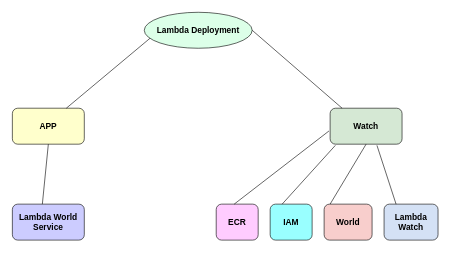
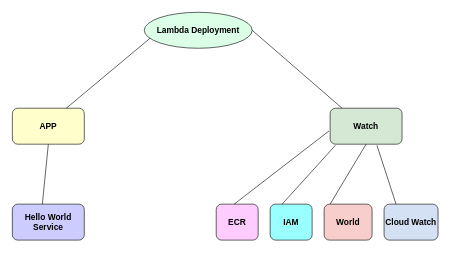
node "Lambda World Service": label "Lambda World Service" -> "Hello World Service"
node "Lambda Watch": label "Lambda Watch" -> "Cloud Watch"
